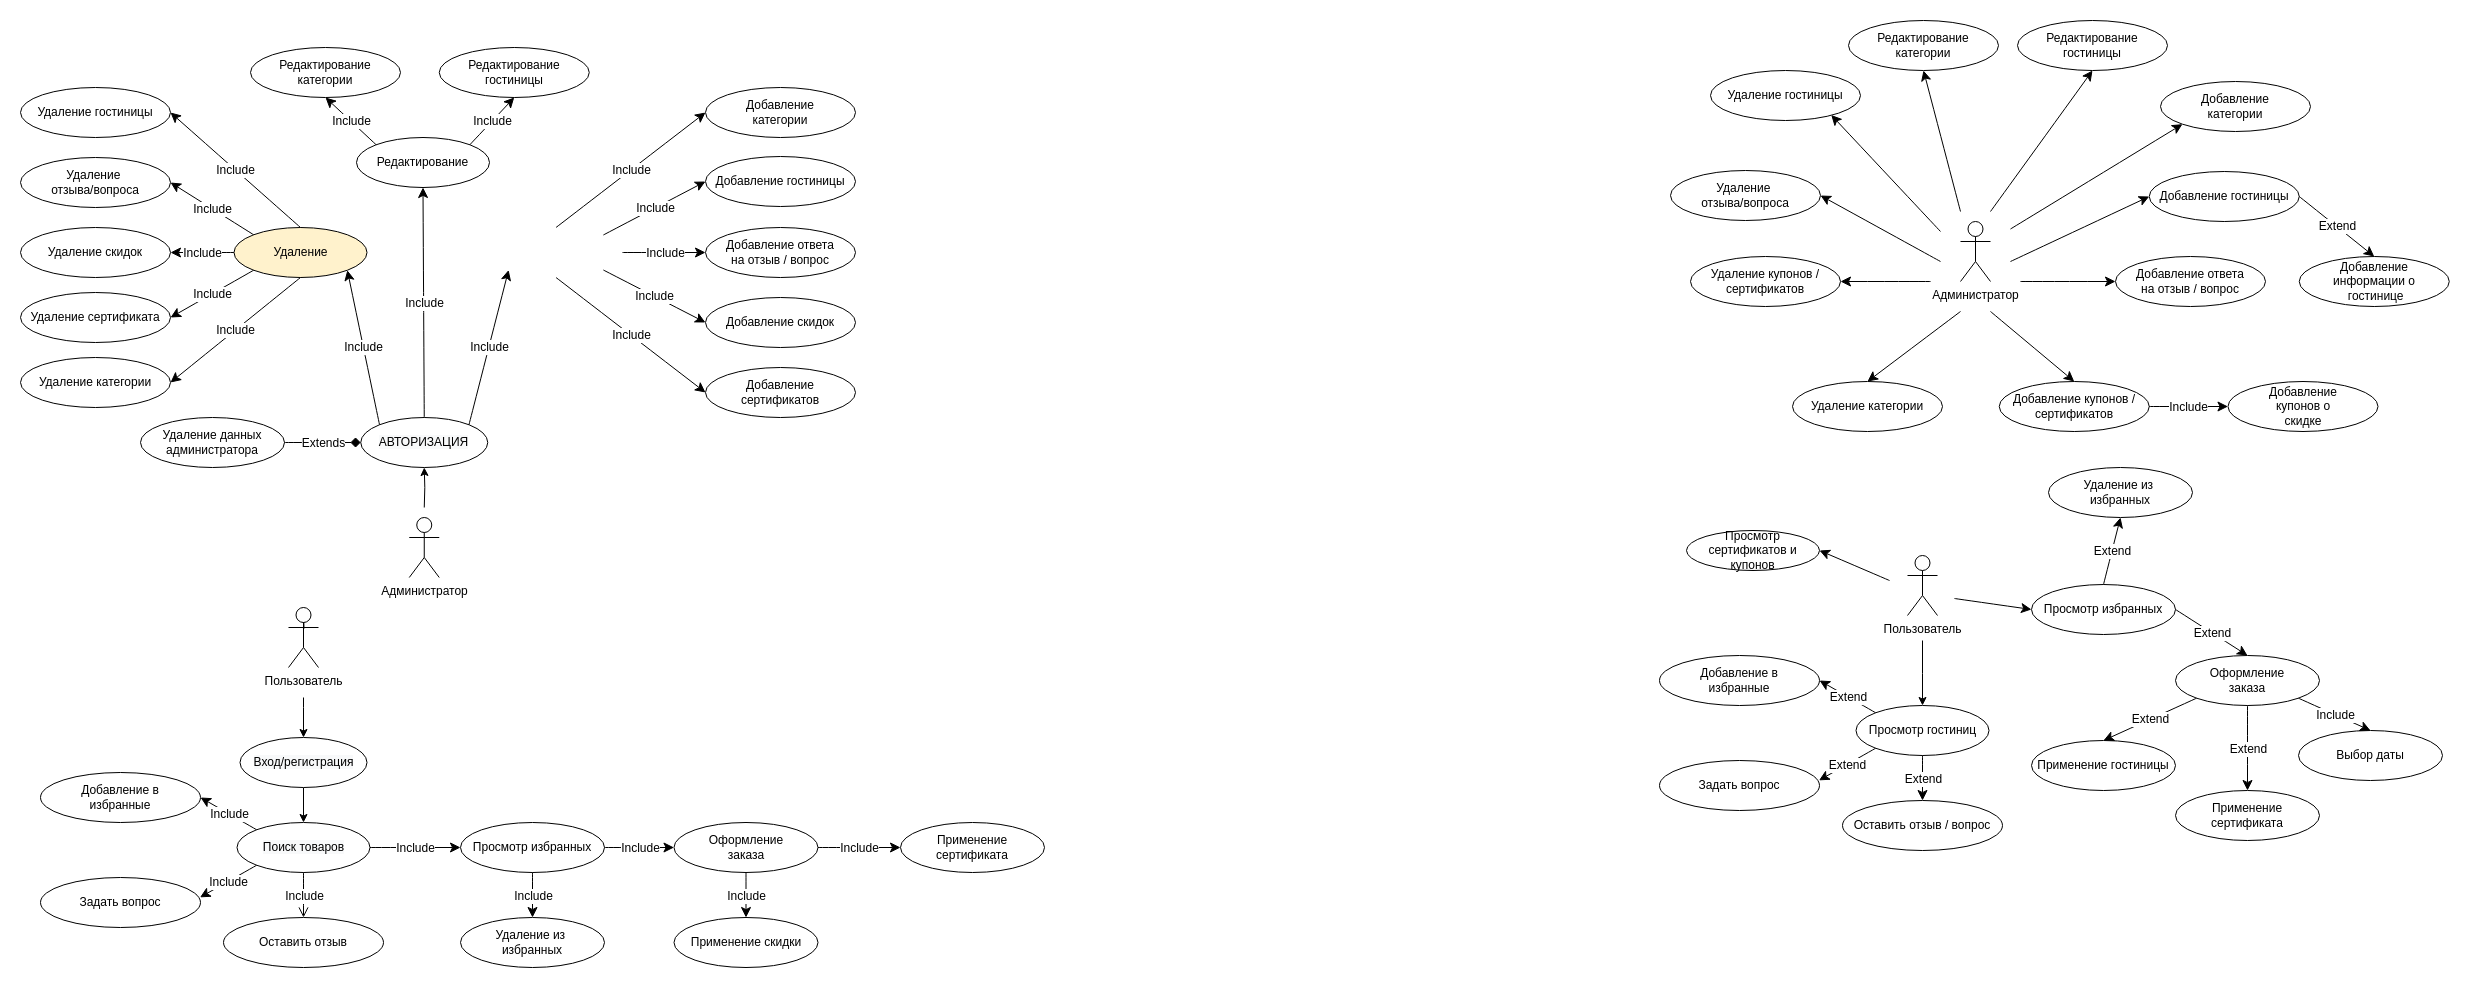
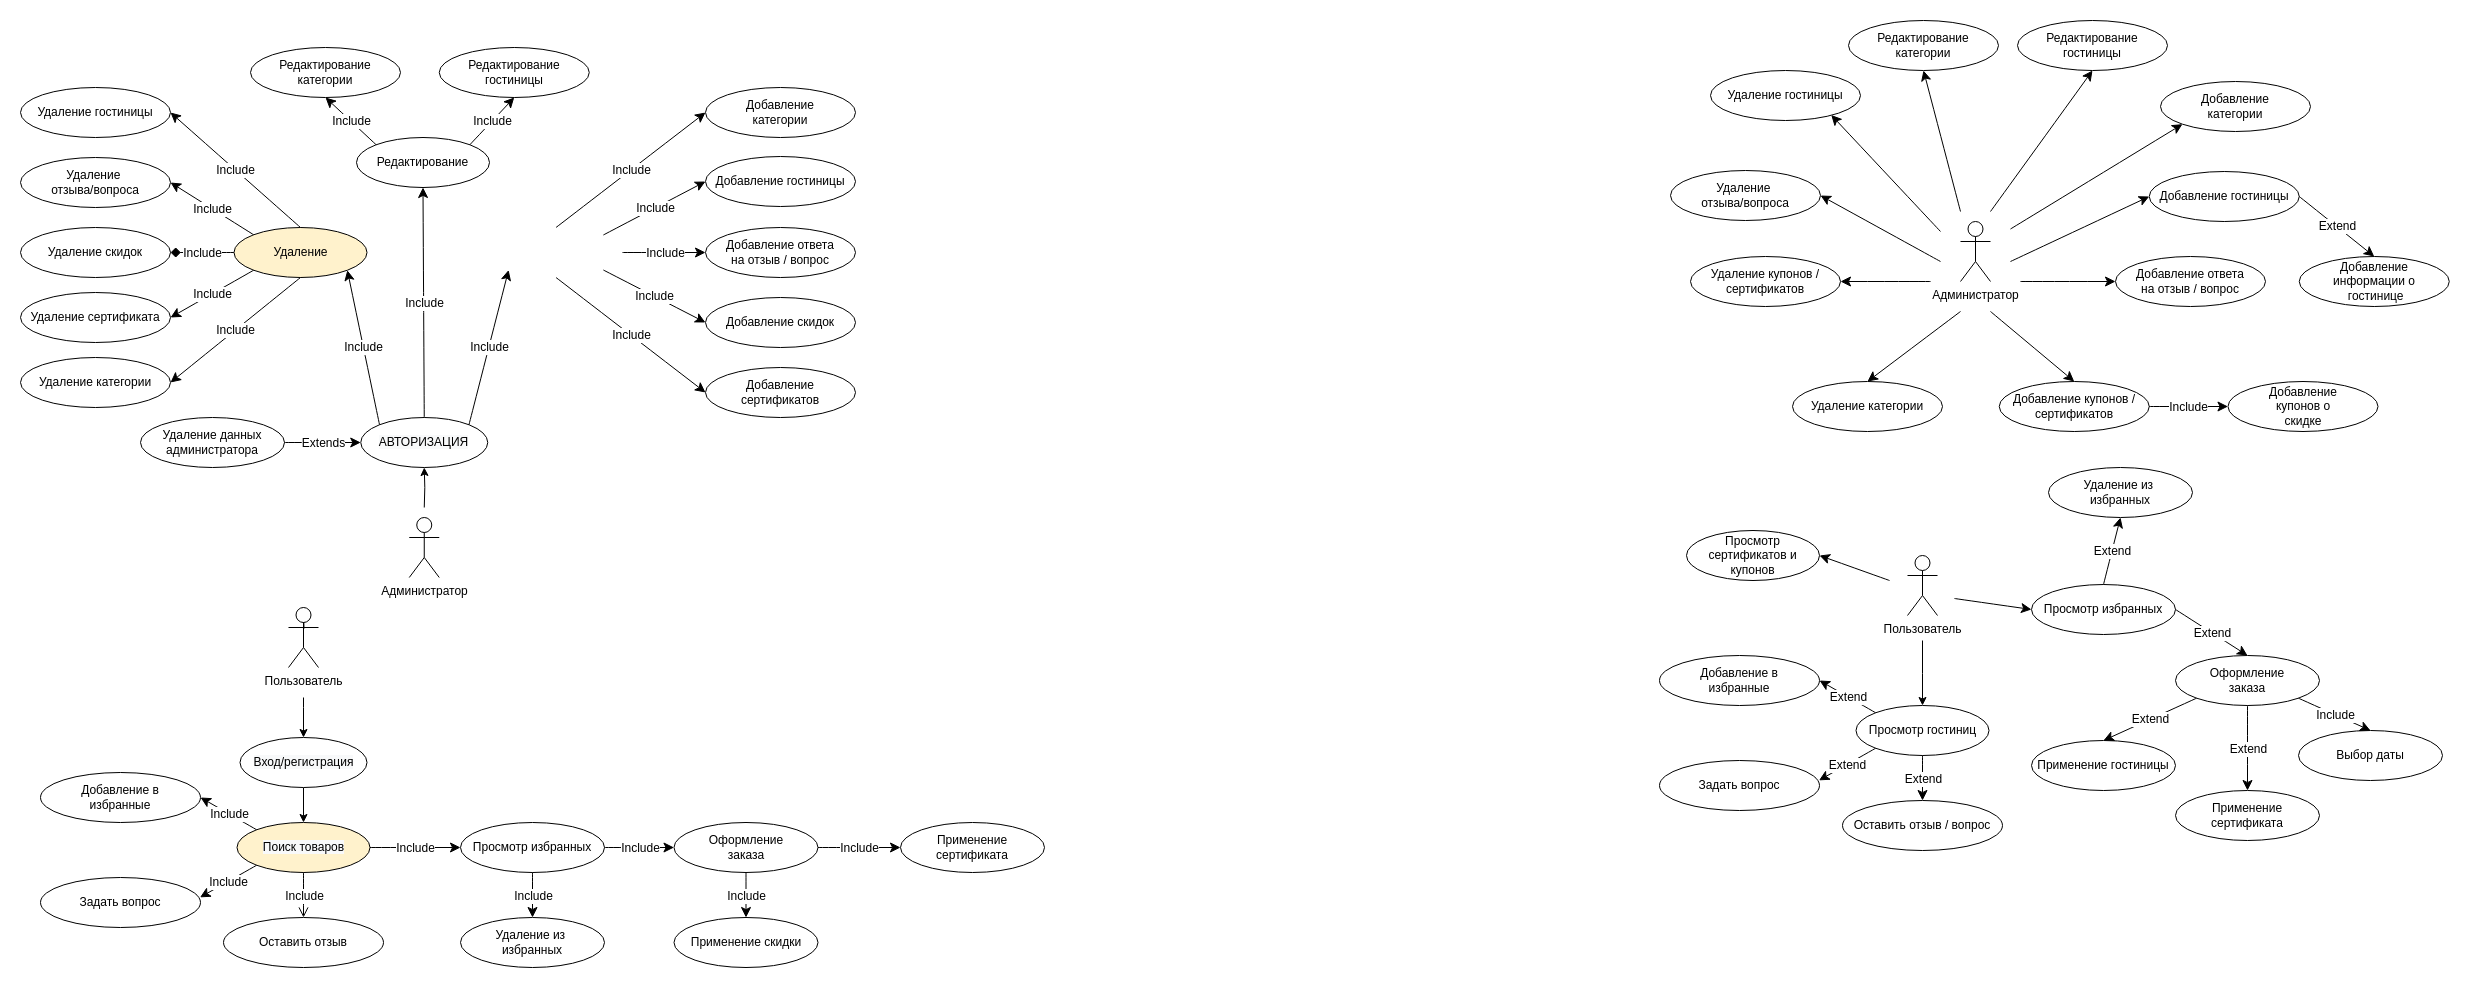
edge "Удаление" -> "Удаление скидок": arrowhead classic -> diamond
edge "Удаление данных администратора" -> "АВТОРИЗАЦИЯ": arrowhead diamond -> classic
node "Просмотр сертификатов и купонов": size 133x40 -> 133x50
node "Поиск товаров": fillcolor #ffffff -> #fff2cc
